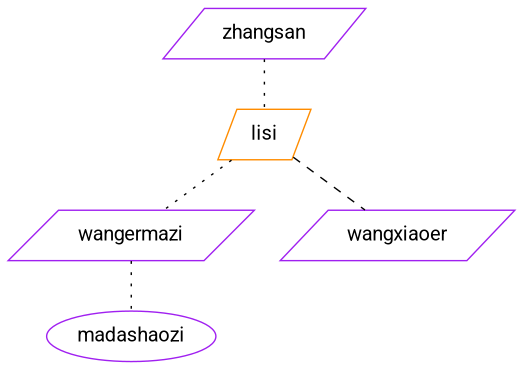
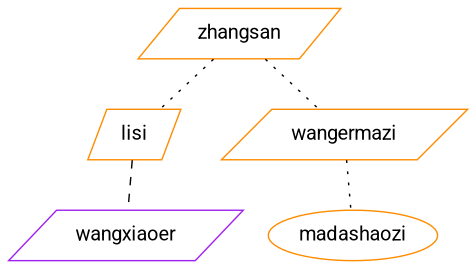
node "zhangsan": color purple -> darkorange
edge "lisi" -- "wangermazi": now "zhangsan" -- "wangermazi"
node "wangermazi": color purple -> darkorange
node "madashaozi": color purple -> darkorange
